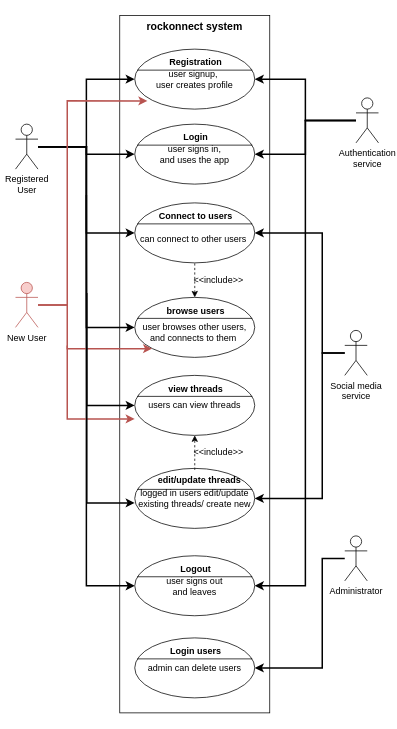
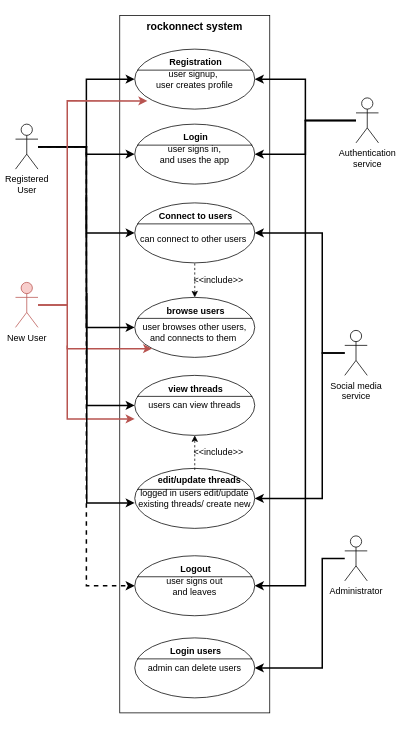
edge "Registered User" -> "user signs out and leaves": style solid -> dashed
